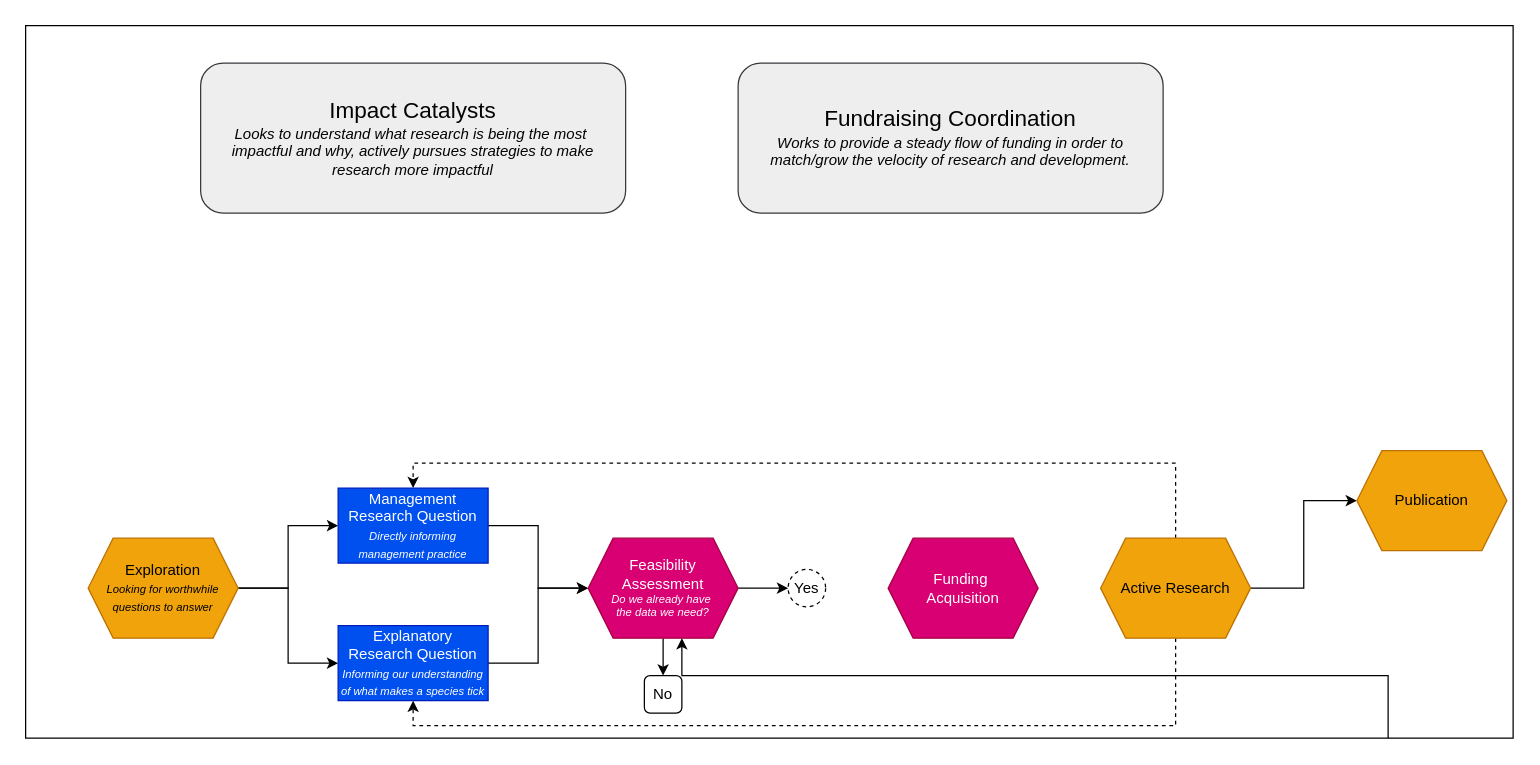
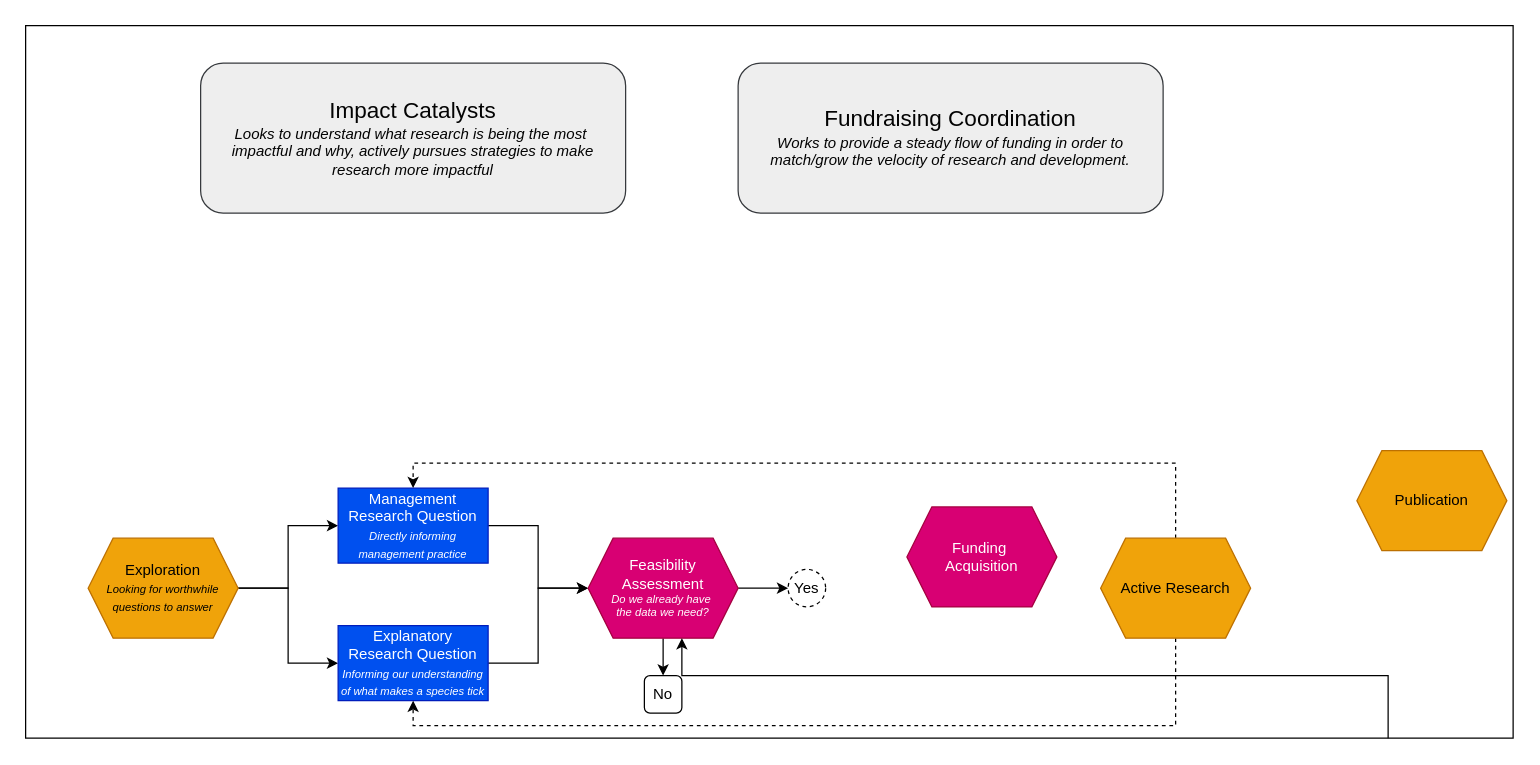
edge "Active Research" -> "Publication": removed
node "Funding Acquisition": moved (963, 588) -> (982, 557)
